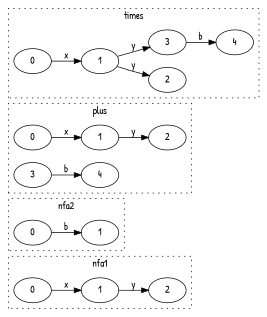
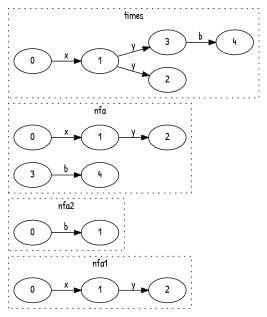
cluster "plus": label "plus" -> "nfa"
